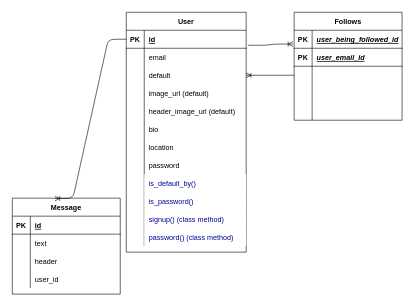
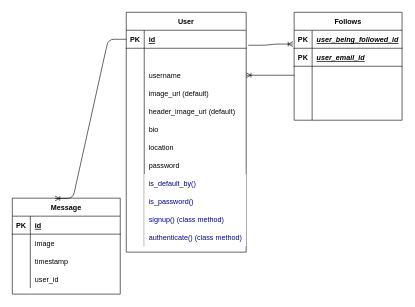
node "email": removed
node "default": label "default" -> "username"
node "password() (class method)": label "password() (class method)" -> "authenticate() (class method)"
node "text": label "text" -> "image"
node "header": label "header" -> "timestamp"
